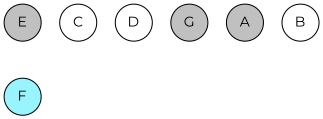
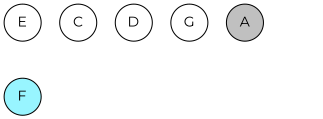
node "E": fillcolor gray -> white
node "G": fillcolor gray -> white
node "B": removed
